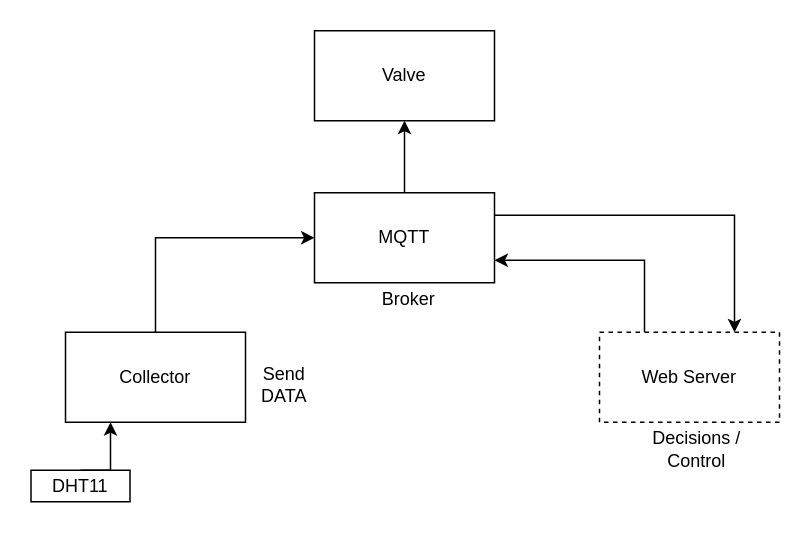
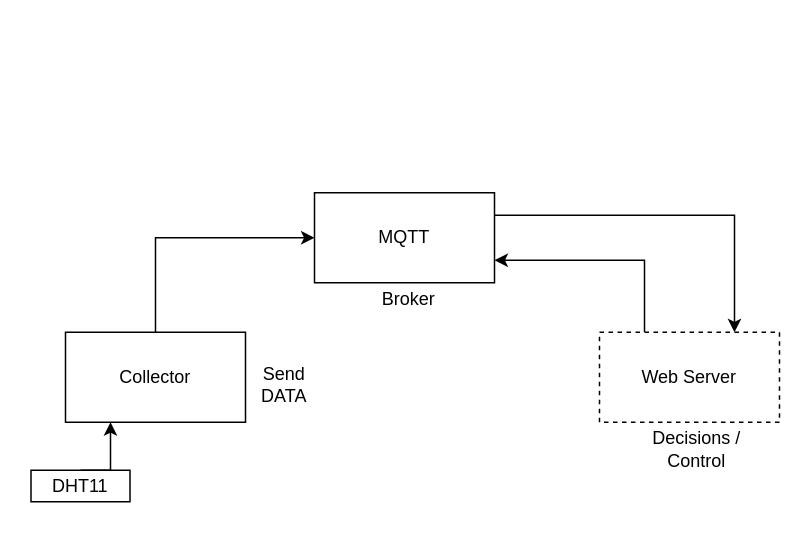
node "Valve": removed
edge "MQTT" -> "Valve": removed
